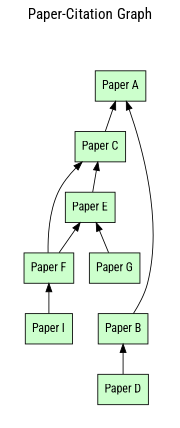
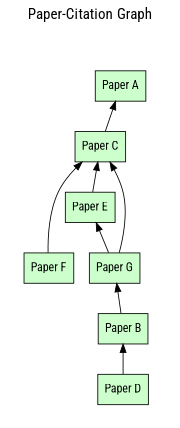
edge "Paper G" -> "Paper C": added
edge "Paper B" -> "Paper A": now "Paper B" -> "Paper G"
edge "Paper F" -> "Paper E": removed
node "Paper I": removed
